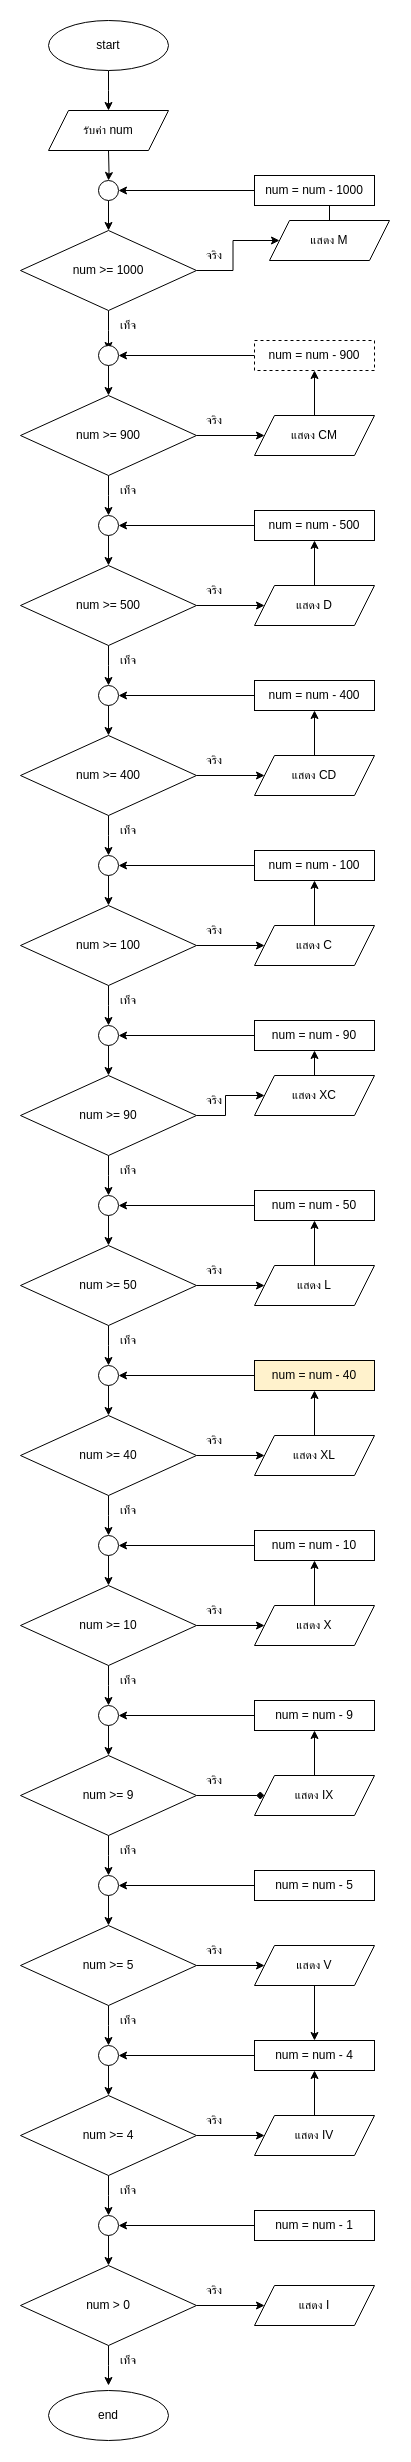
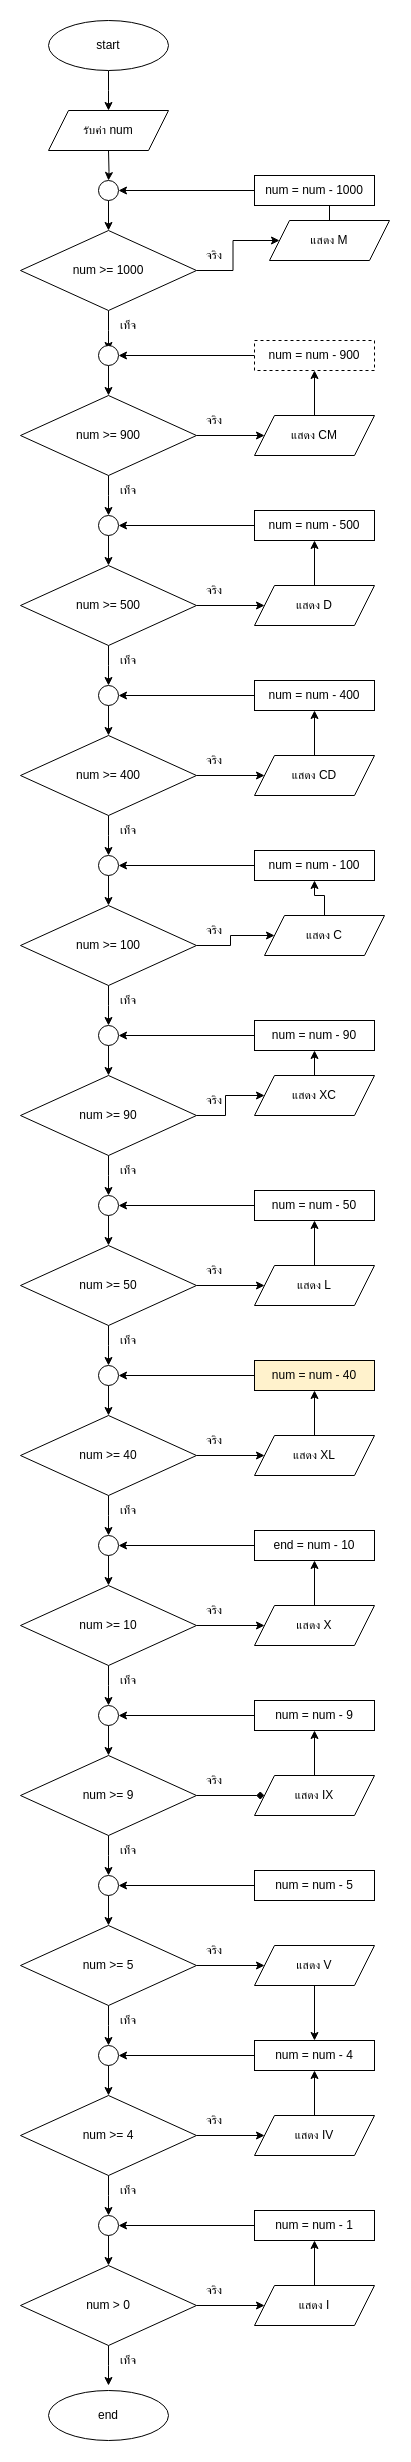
node "แสดง C": moved (315, 946) -> (325, 936)
node "num = num - 10": label "num = num - 10" -> "end = num - 10"
edge "แสดง I" -> "num = num - 1": added
